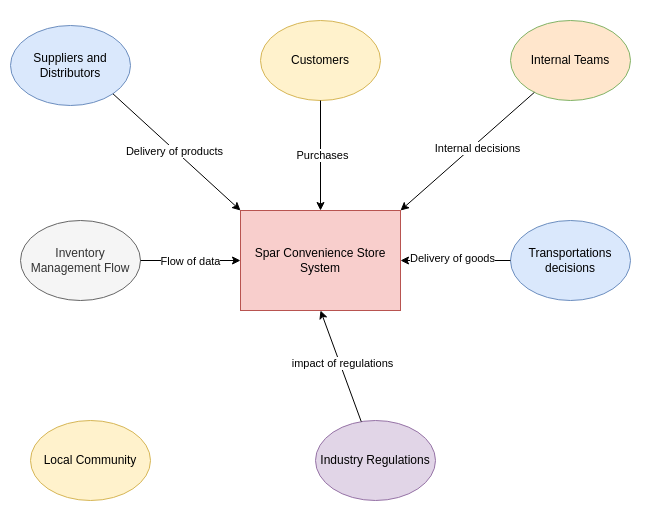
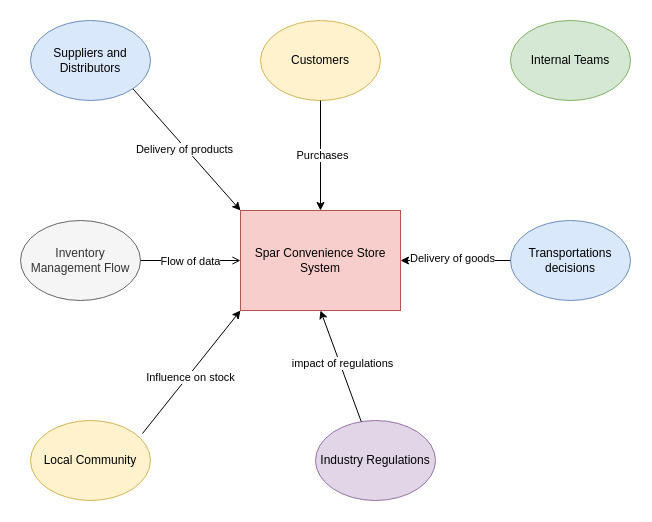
node "Internal Teams": fillcolor #ffe6cc -> #d5e8d4
node "Suppliers and Distributors": moved (71, 66) -> (91, 61)
edge "Internal Teams" -> "Spar Convenience Store System": removed, label "Internal decisions"
edge "Inventory Management Flow" -> "Spar Convenience Store System": arrowhead classic -> open
edge "Local Community" -> "Spar Convenience Store System": added, label "Influence on stock"
